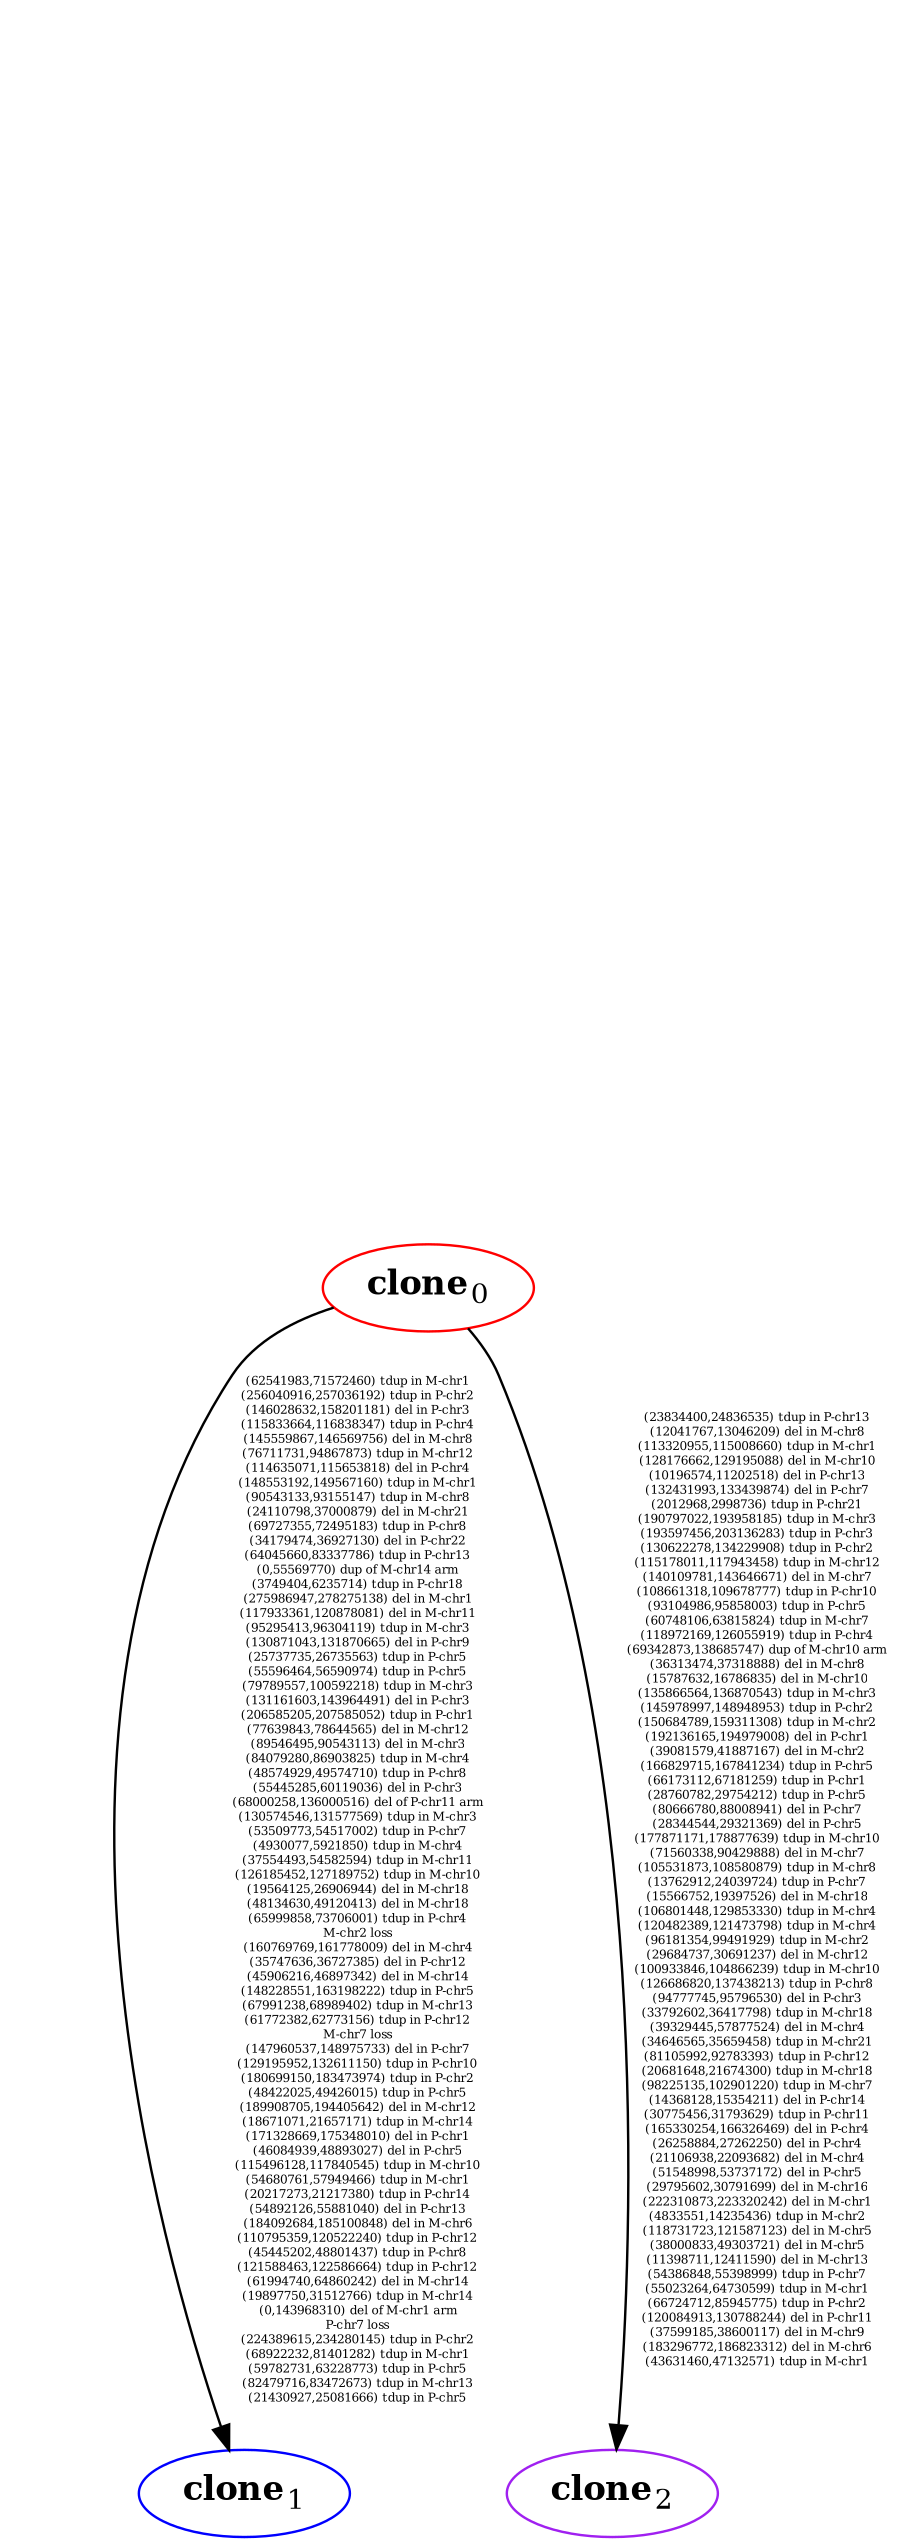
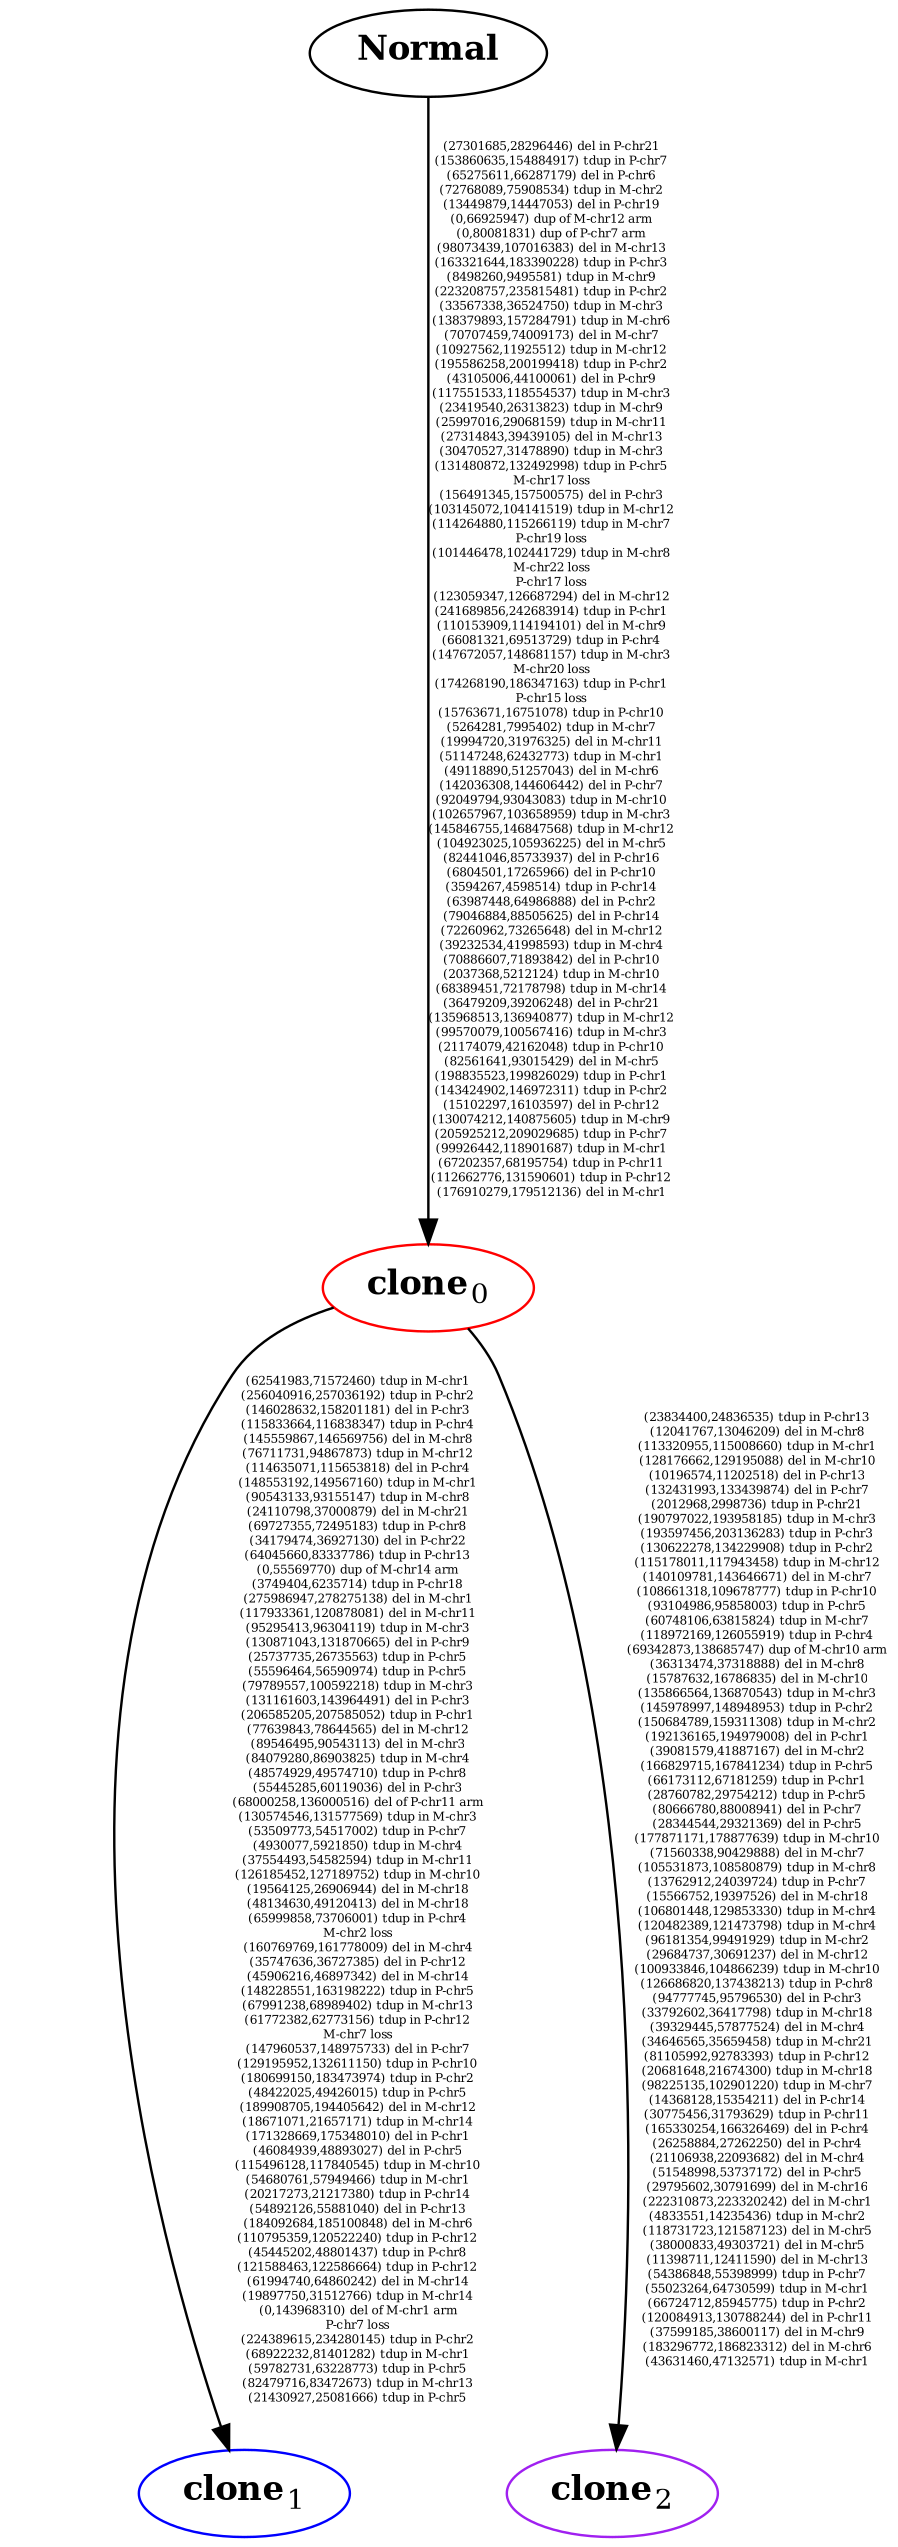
node "Normal": added
